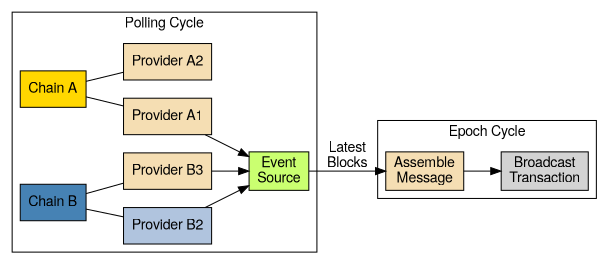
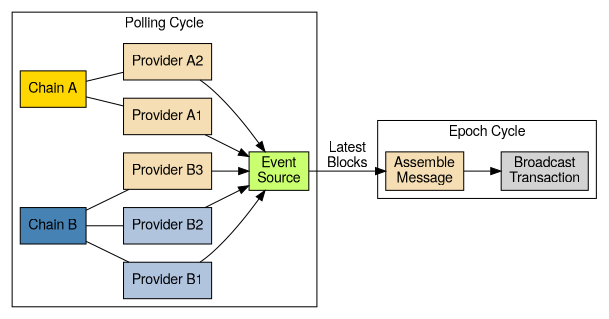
edge "Provider A2" -> "Event Source": added
node "Provider B1": added
